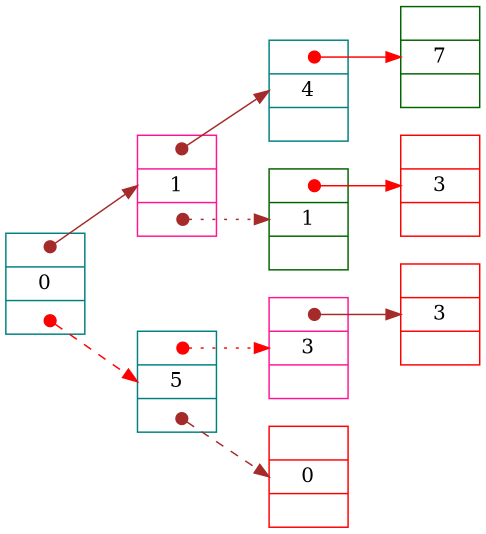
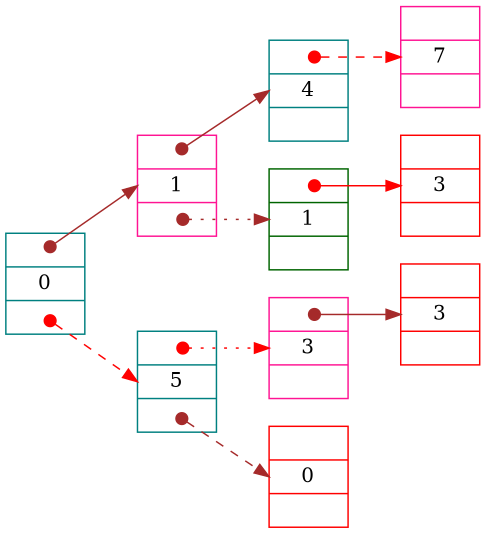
edge "7" -- "4": style solid -> dashed
node "7": color darkgreen -> deeppink
